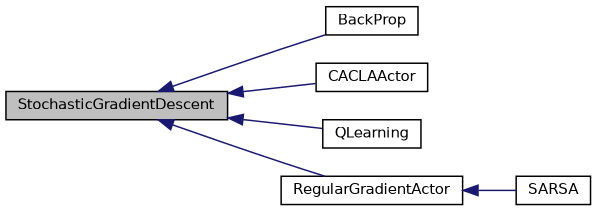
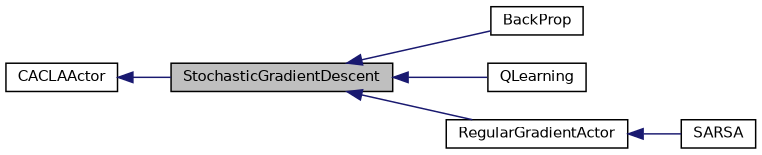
edge "CACLAActor" -> "StochasticGradientDescent": reversed
